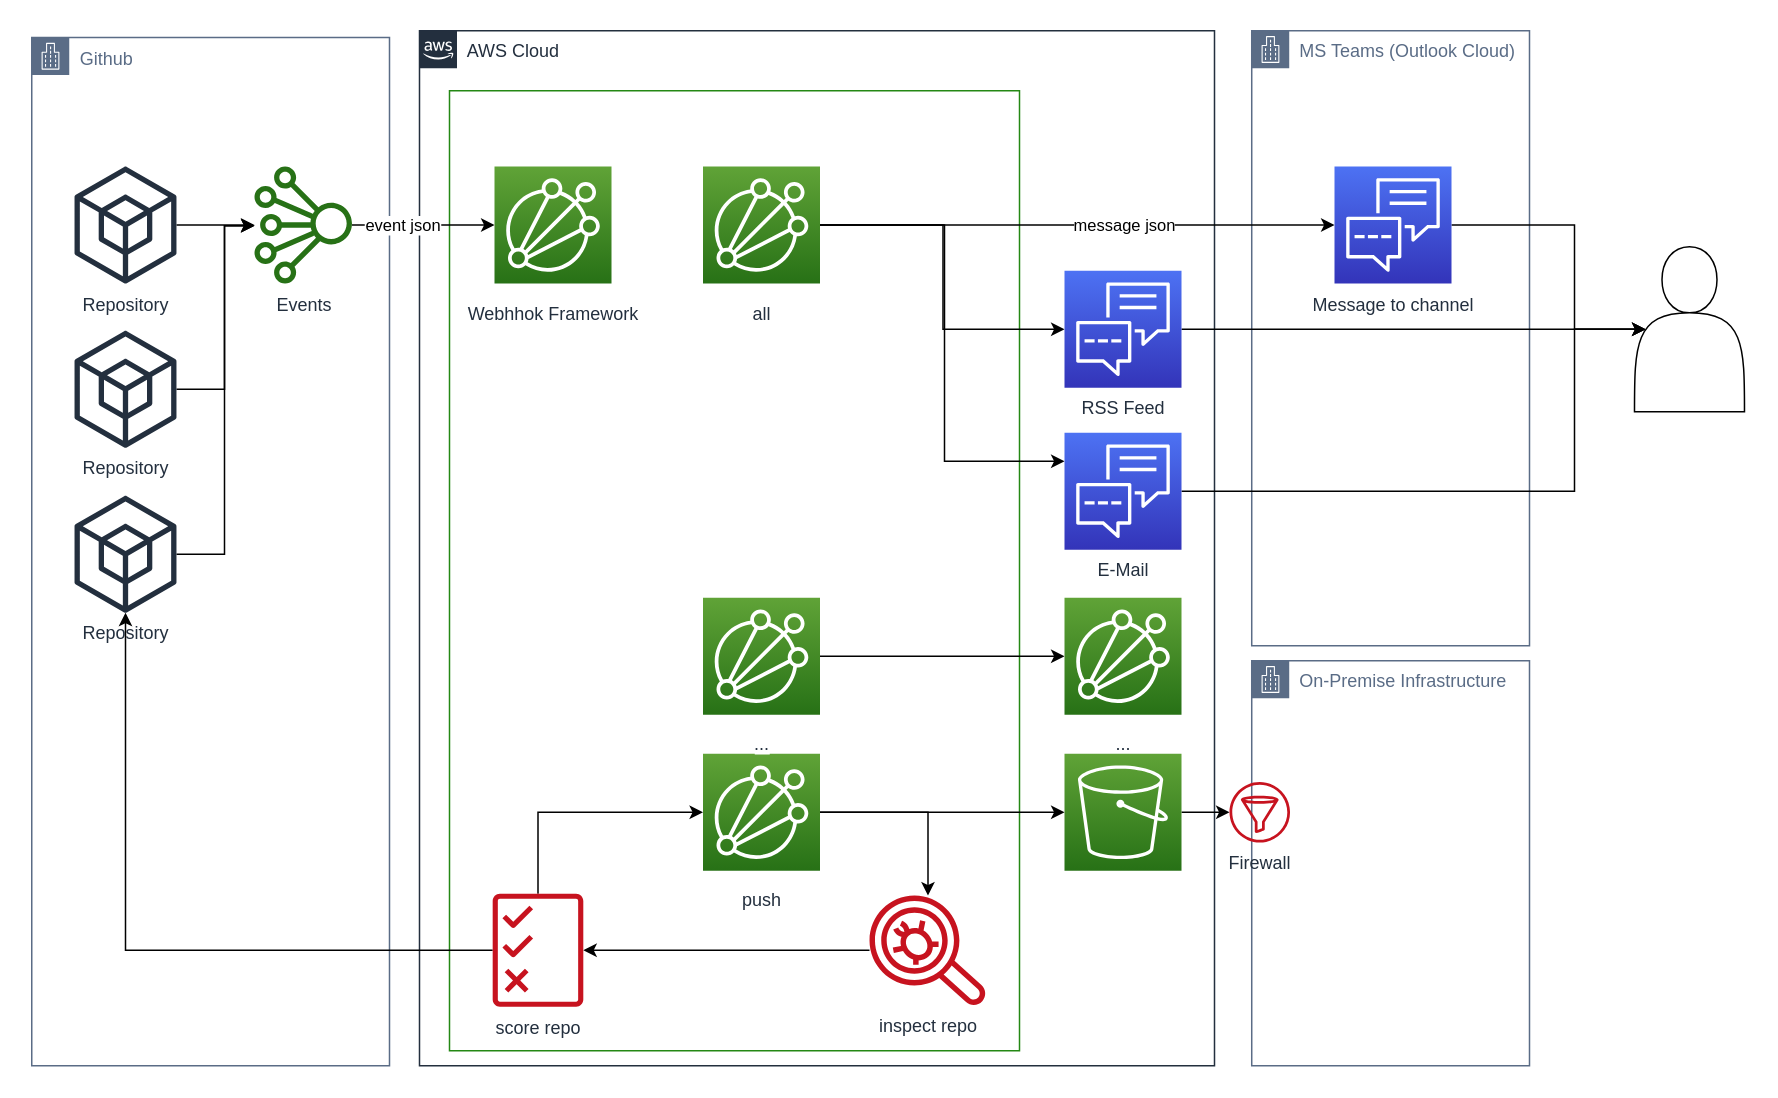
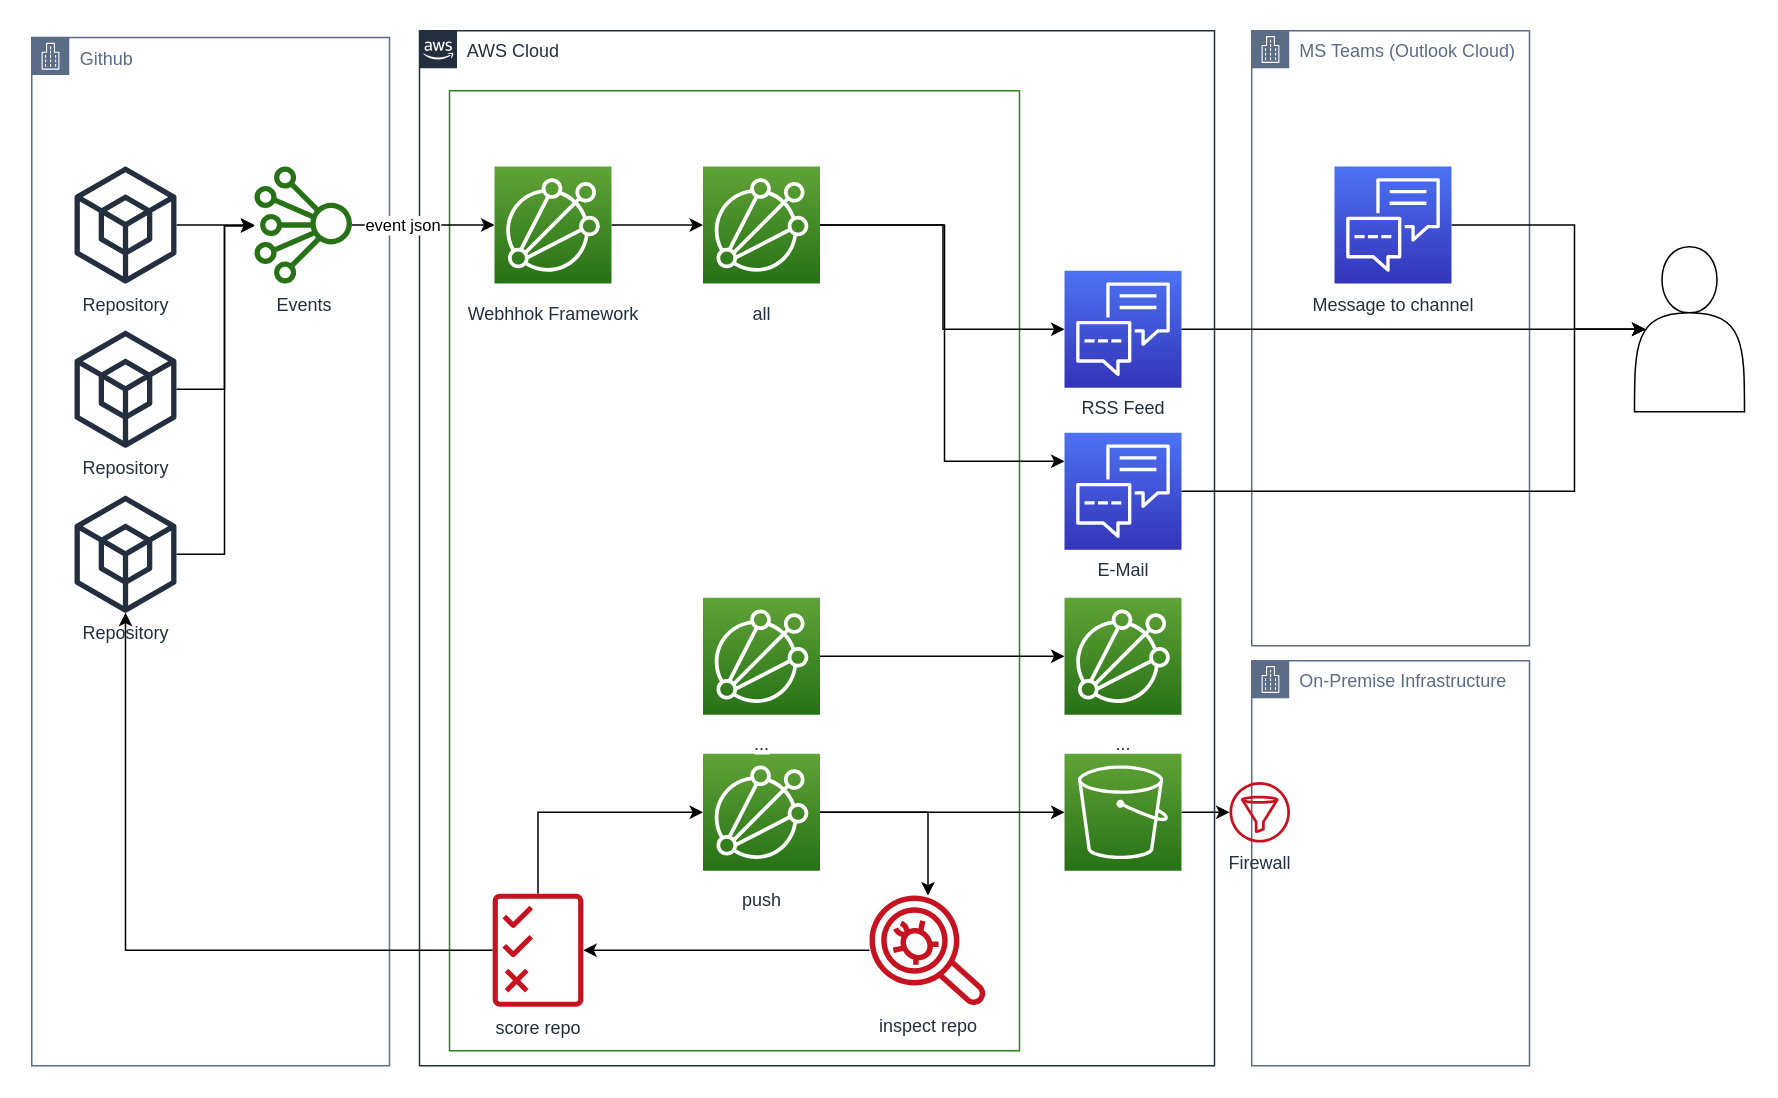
edge "Webhhok Framework" -> "all": added
edge "all" -> "Message to channel": removed, label "message json"
